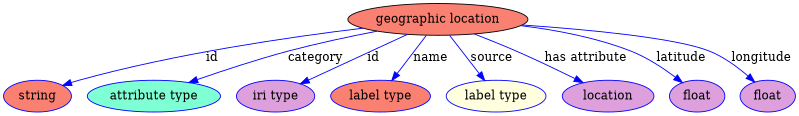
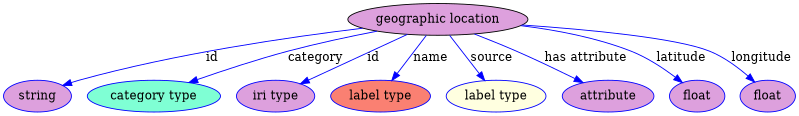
node "geographic location": fillcolor salmon -> plum
node "string": fillcolor salmon -> plum
node "attribute type": label "attribute type" -> "category type"
node "location": label "location" -> "attribute"
